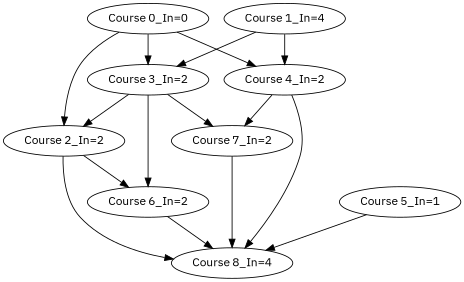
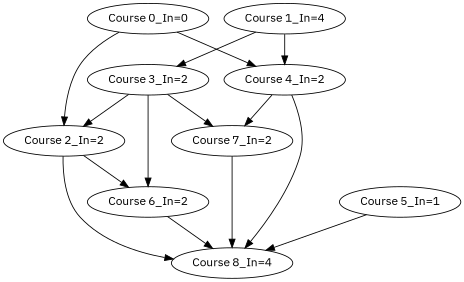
edge "Course 0_In=0" -> "Course 3_In=2": removed
